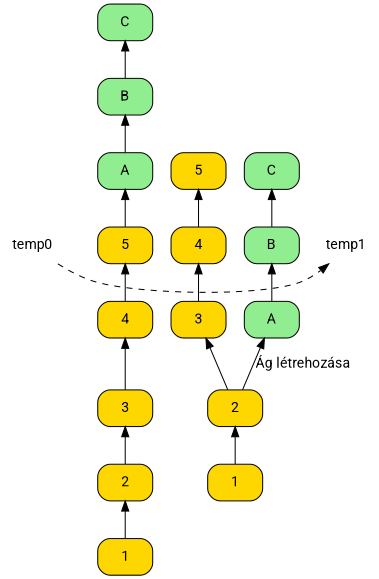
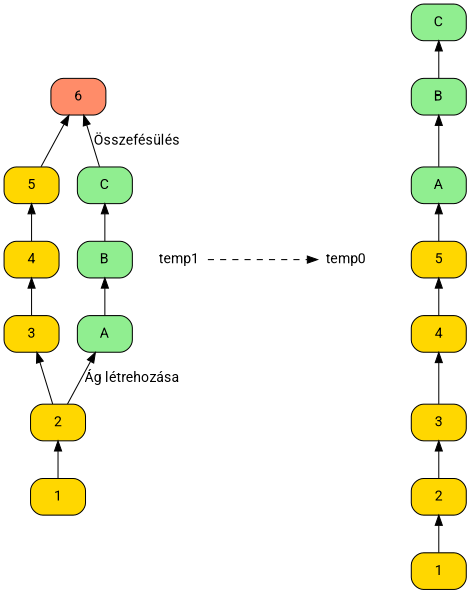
node "6": added
edge "temp0" -> "temp1": reversed
